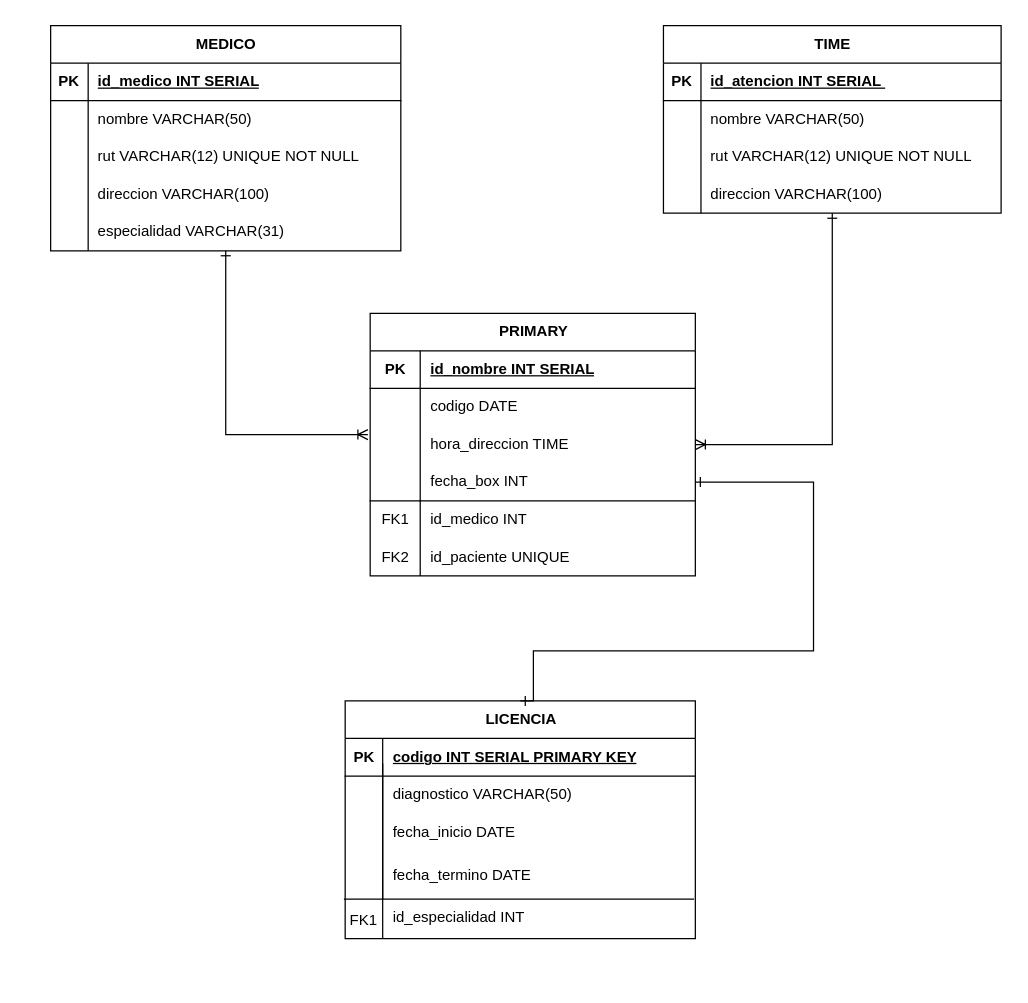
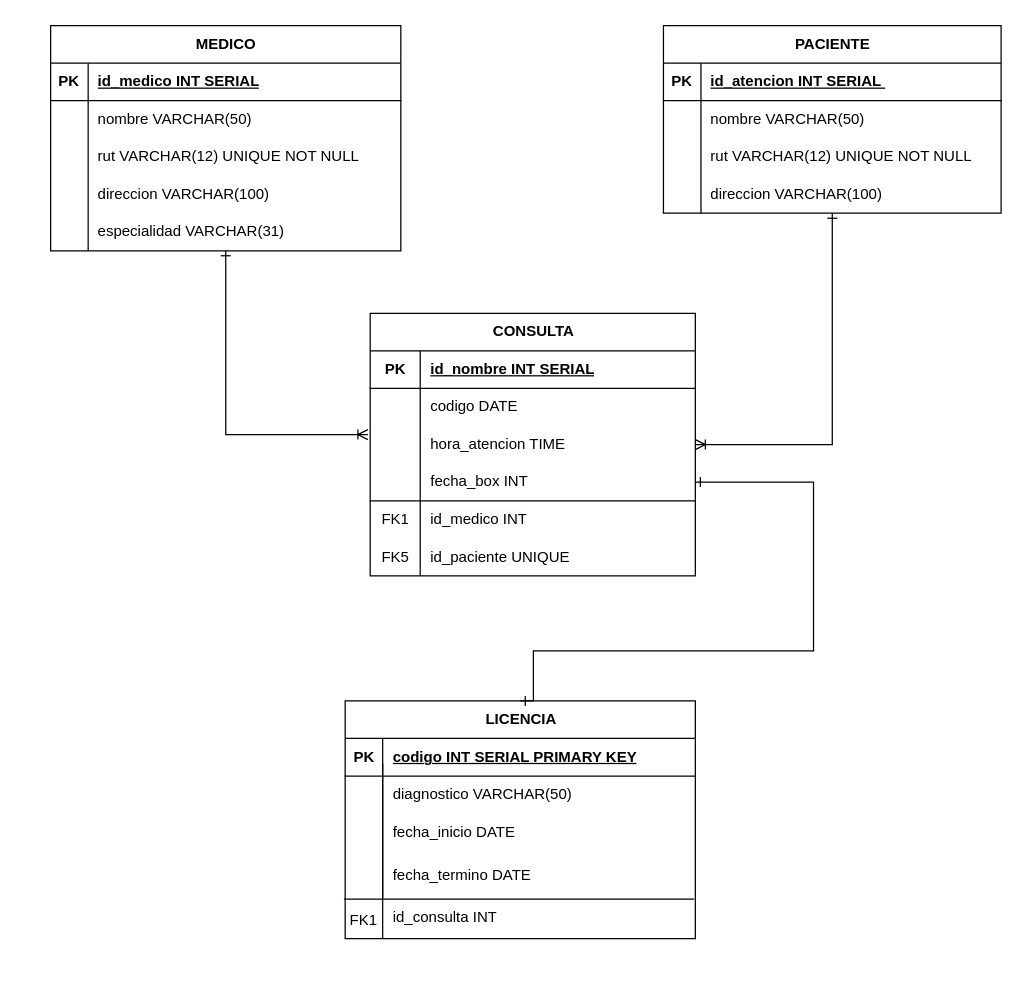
node "TIME": label "TIME" -> "PACIENTE"
node "PRIMARY": label "PRIMARY" -> "CONSULTA"
node "hora_direccion TIME": label "hora_direccion TIME" -> "hora_atencion TIME"
node "FK2": label "FK2" -> "FK5"
node "id_especialidad INT": label "id_especialidad INT" -> "id_consulta INT"
